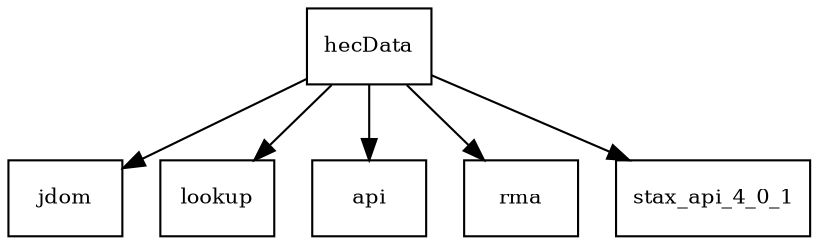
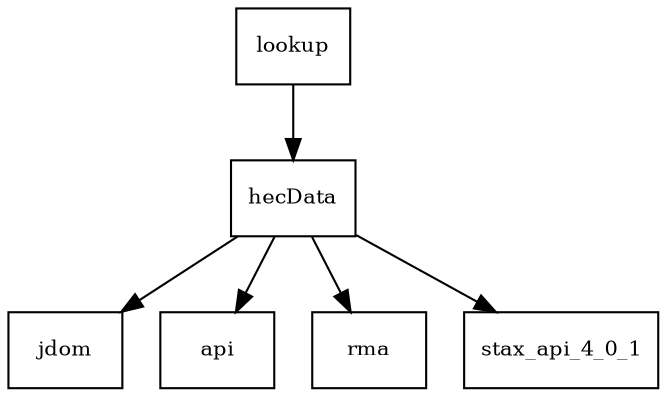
edge "hecData" -> "lookup": reversed
